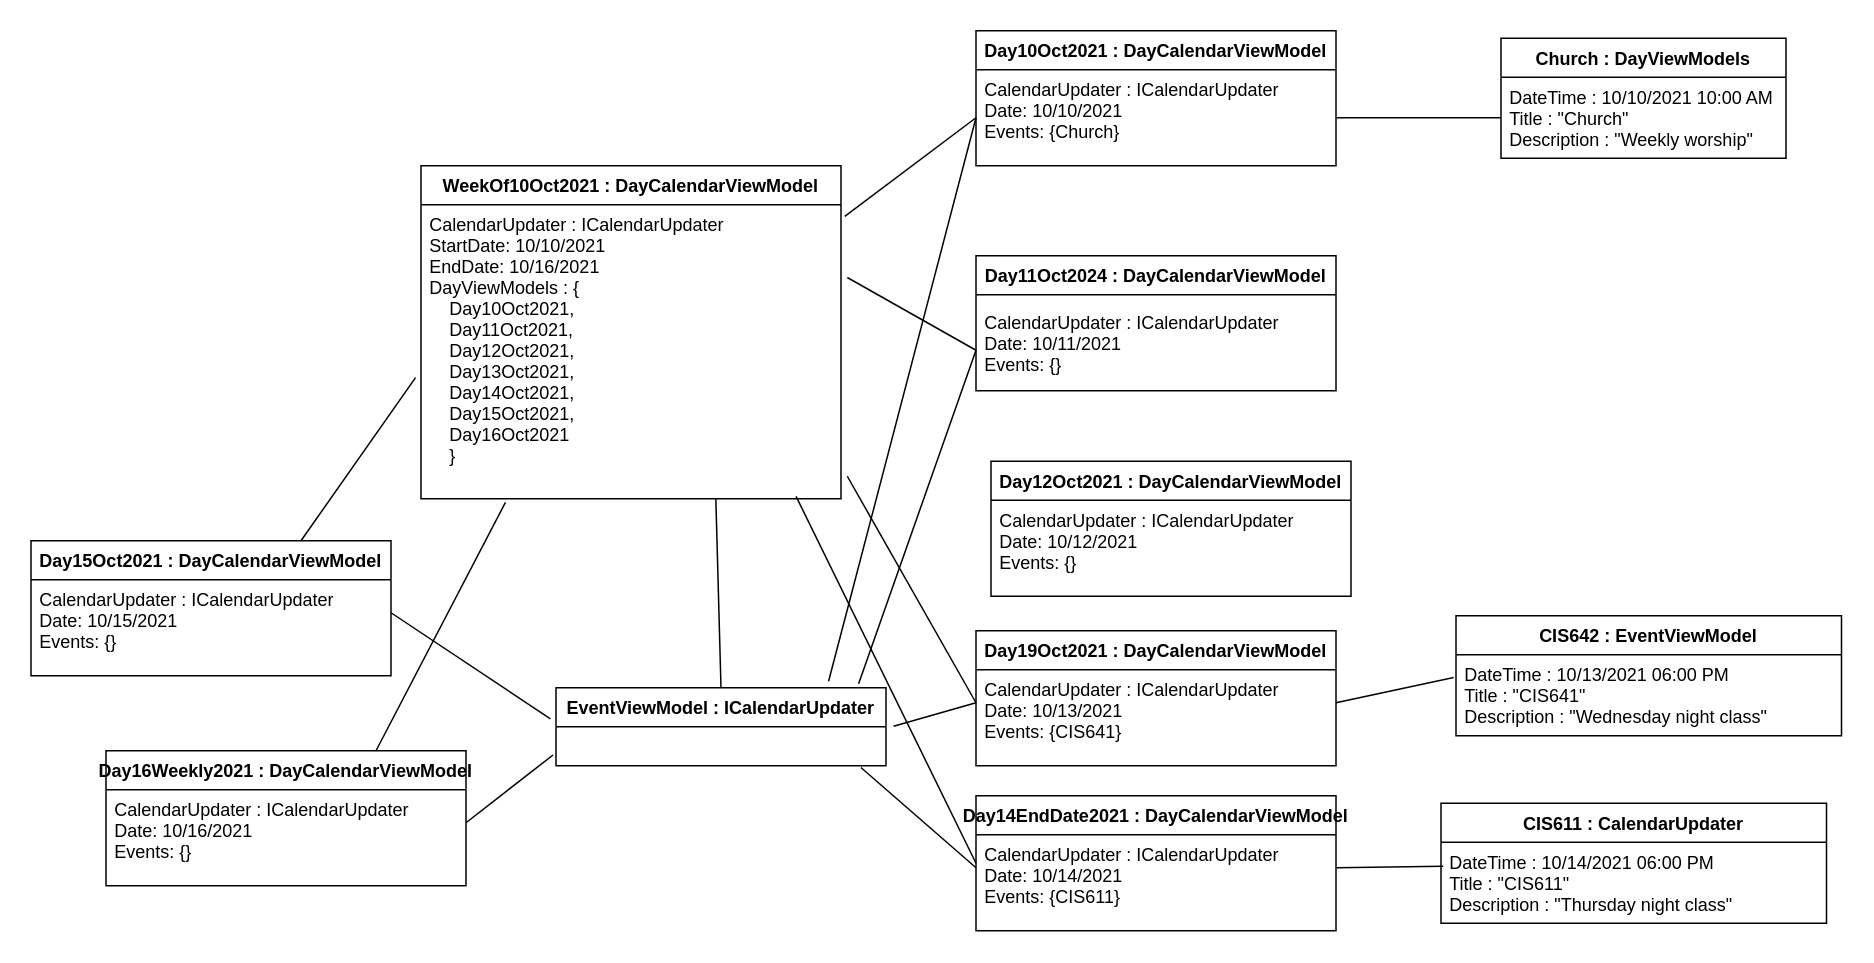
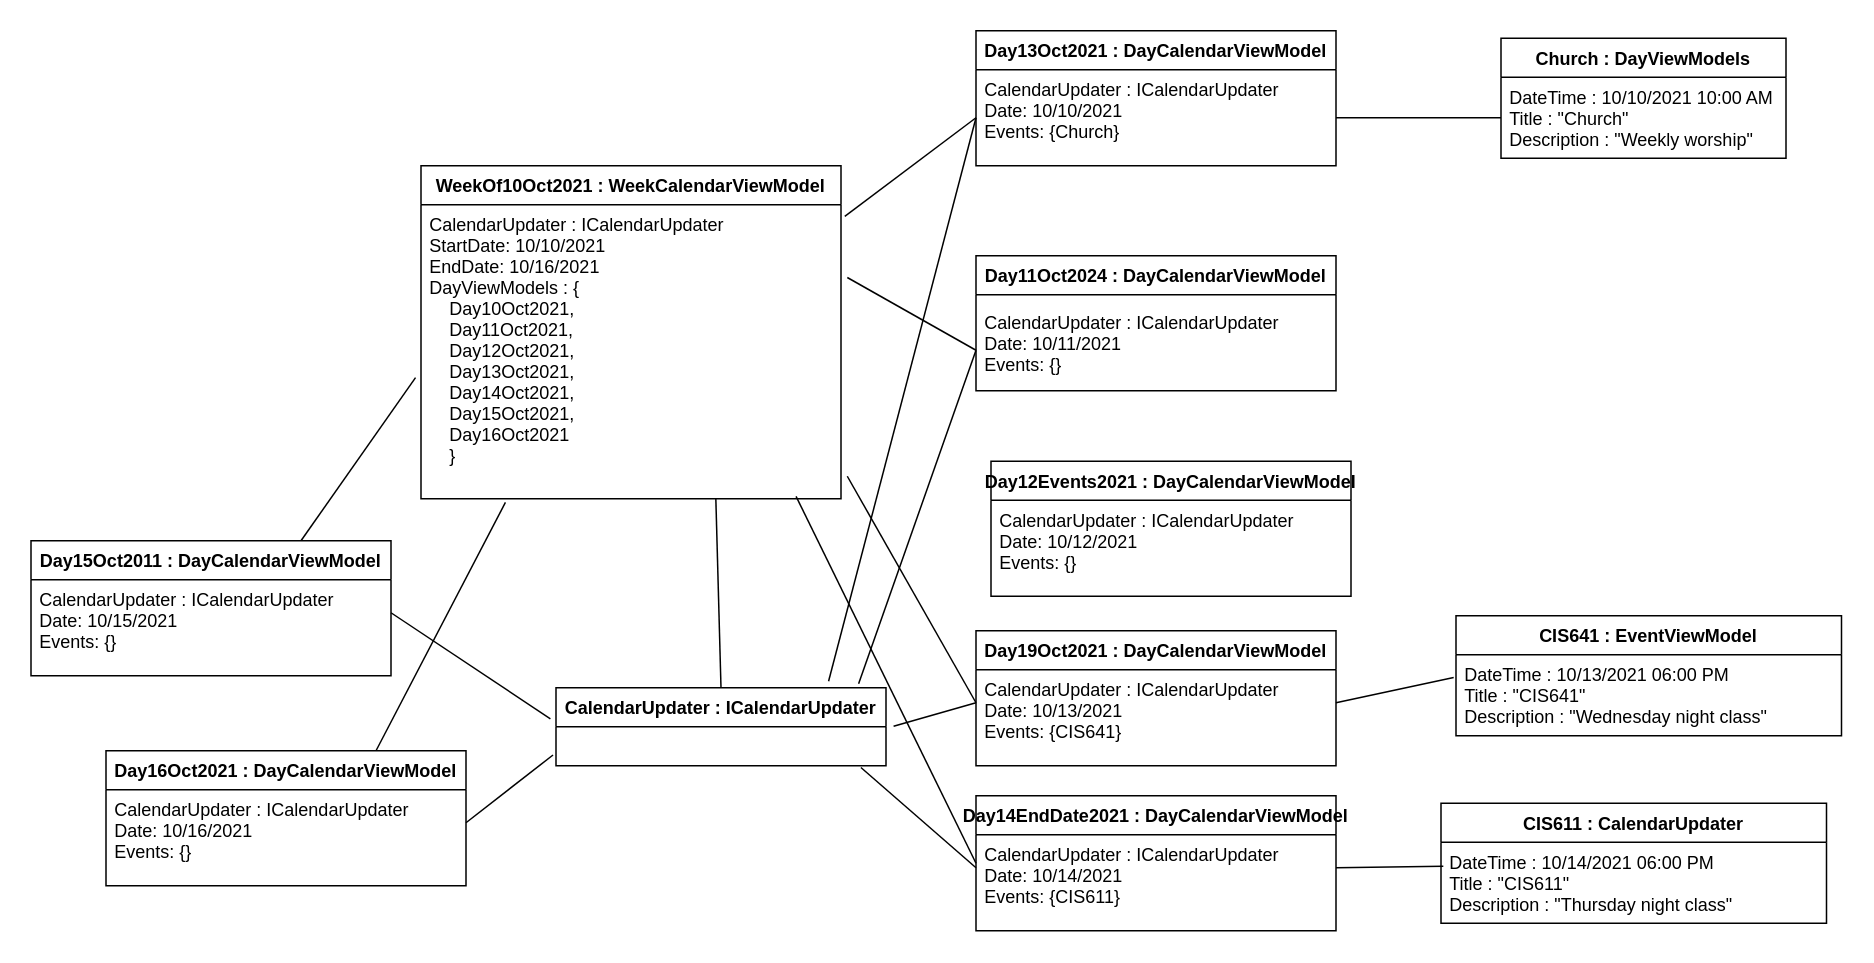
node "Day10Oct2021 : DayCalendarViewModel": label "Day10Oct2021 : DayCalendarViewModel" -> "Day13Oct2021 : DayCalendarViewModel"
node "WeekOf10Oct2021 : DayCalendarViewModel": label "WeekOf10Oct2021 : DayCalendarViewModel" -> "WeekOf10Oct2021 : WeekCalendarViewModel"
node "Day12Oct2021 : DayCalendarViewModel": label "Day12Oct2021 : DayCalendarViewModel" -> "Day12Events2021 : DayCalendarViewModel"
node "Day15Oct2021 : DayCalendarViewModel": label "Day15Oct2021 : DayCalendarViewModel" -> "Day15Oct2011 : DayCalendarViewModel"
node "CIS642 : EventViewModel": label "CIS642 : EventViewModel" -> "CIS641 : EventViewModel"
node "EventViewModel : ICalendarUpdater": label "EventViewModel : ICalendarUpdater" -> "CalendarUpdater : ICalendarUpdater"
node "Day16Weekly2021 : DayCalendarViewModel": label "Day16Weekly2021 : DayCalendarViewModel" -> "Day16Oct2021 : DayCalendarViewModel"
